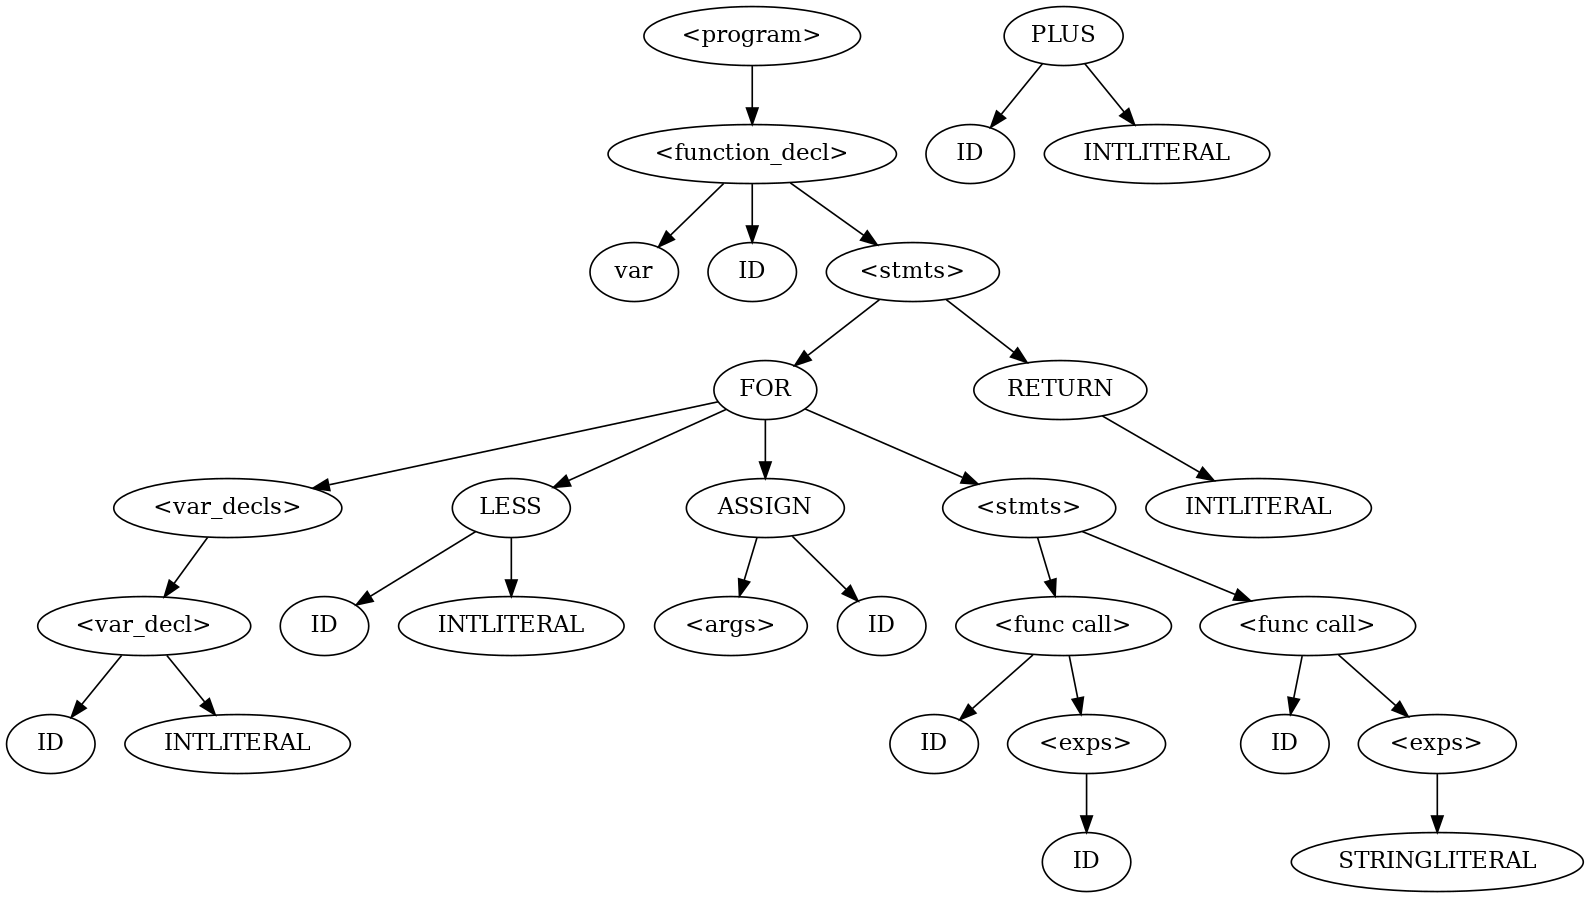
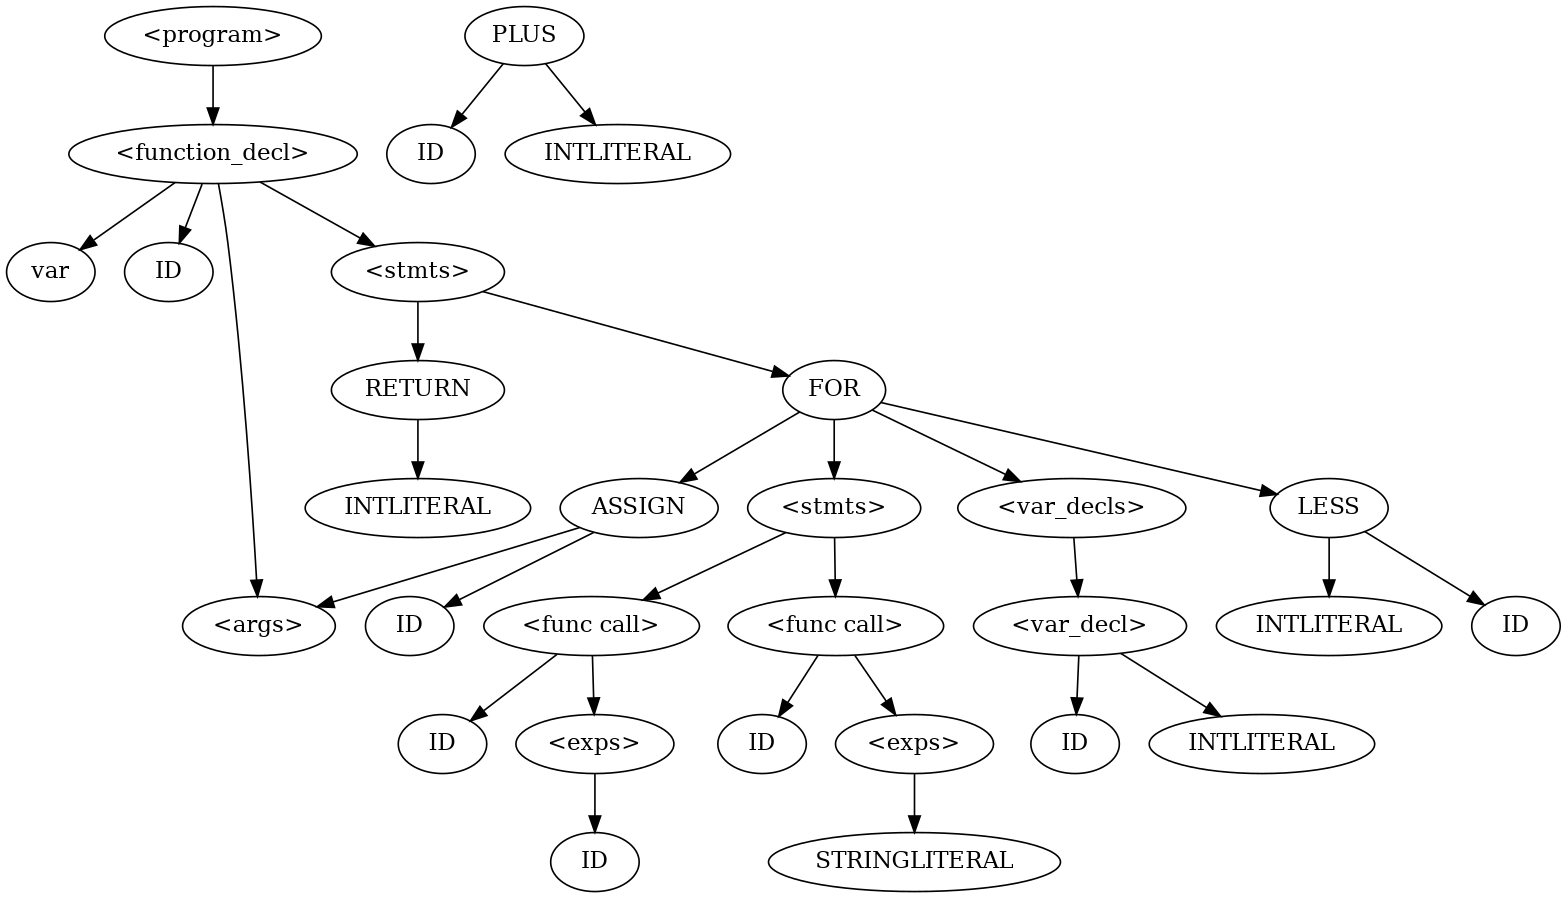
edge "<function_decl>" -> "<args>": added
